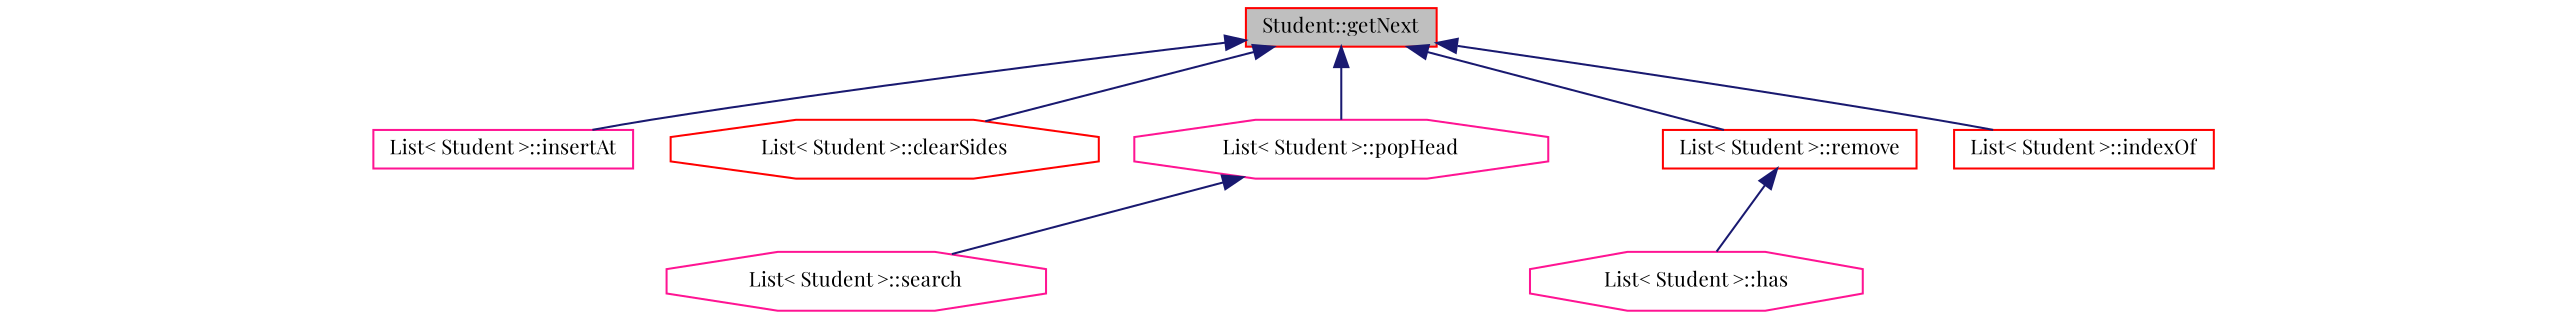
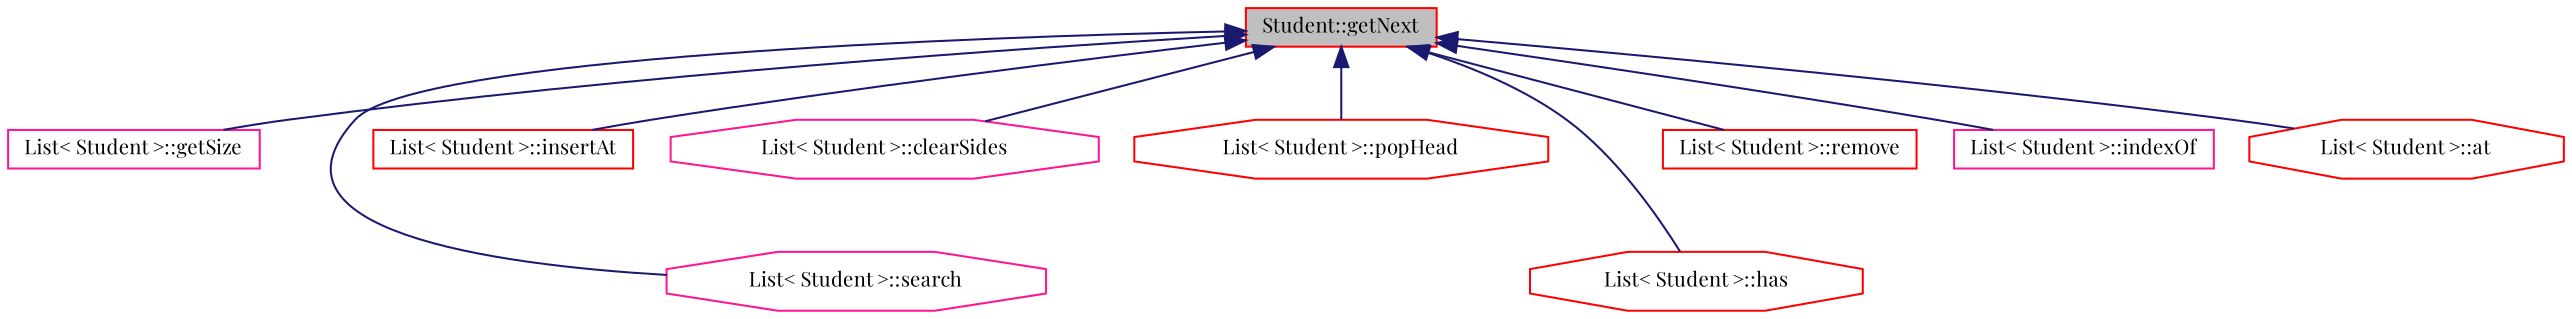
node "List< Student >::getSize": added
node "List< Student >::insertAt": color deeppink -> red
node "List< Student >::clearSides": color red -> deeppink
node "List< Student >::popHead": color deeppink -> red
node "List< Student >::indexOf": color red -> deeppink
node "List< Student >::at": added
edge "List< Student >::search" -> "List< Student >::popHead": now "List< Student >::search" -> "Student::getNext"
edge "List< Student >::has" -> "List< Student >::remove": now "List< Student >::has" -> "Student::getNext"
node "List< Student >::has": color deeppink -> red
